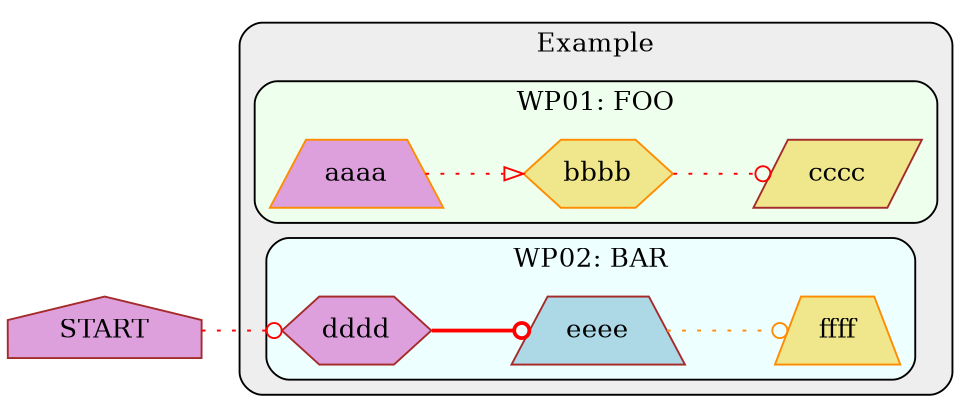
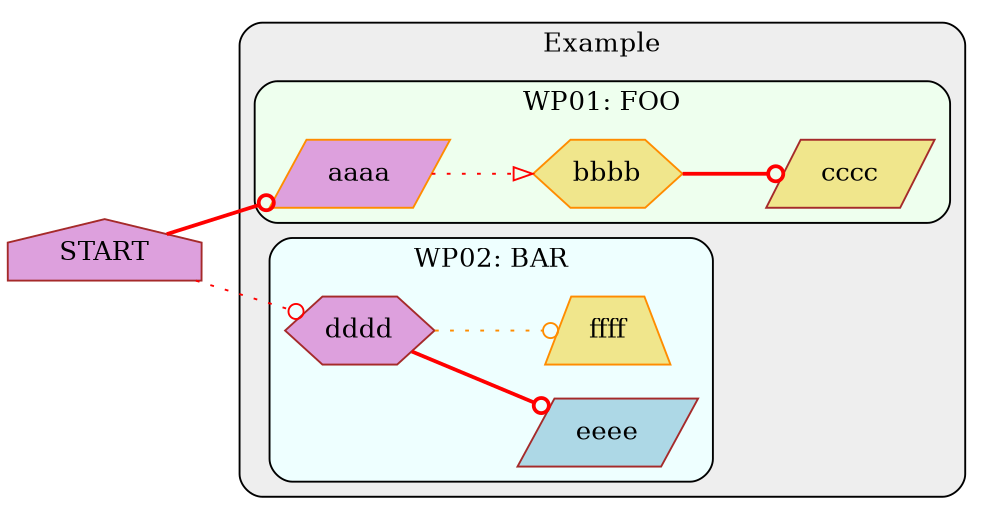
node "aaaa": shape trapezium -> parallelogram
edge "bbbb" -> "cccc": style dotted -> bold
edge "START" -> "aaaa": added
node "eeee": shape trapezium -> parallelogram
edge "eeee" -> "ffff": now "dddd" -> "ffff"
